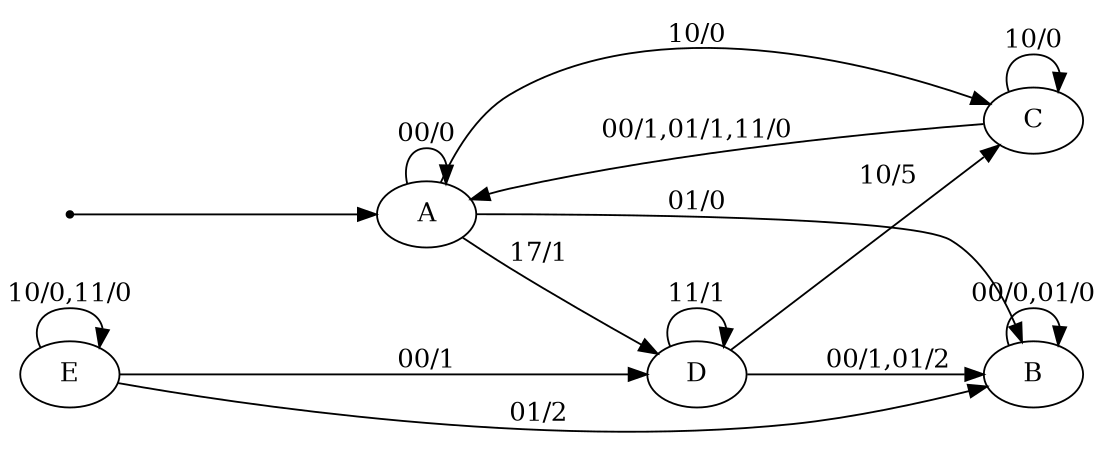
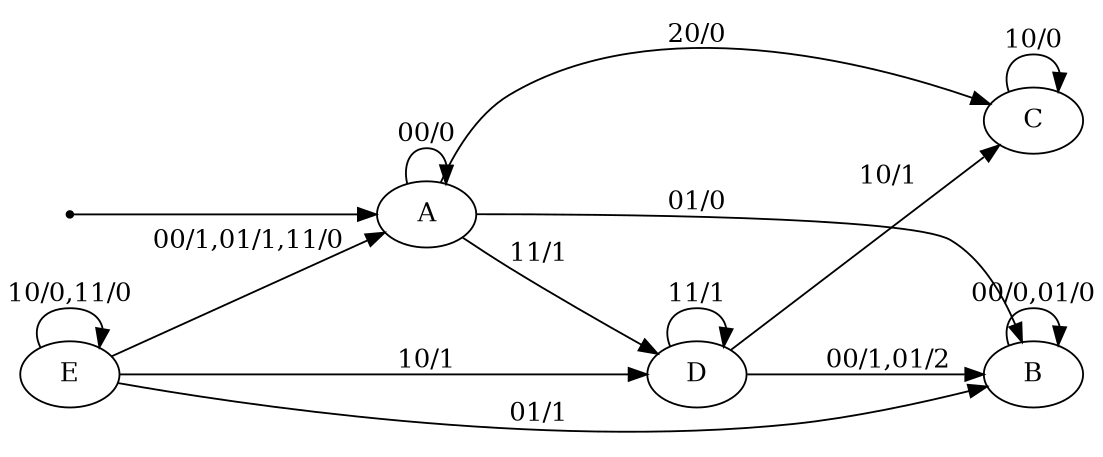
edge "A" -> "C": label "10/0" -> "20/0"
edge "C" -> "A": now "E" -> "A"
edge "D" -> "C": label "10/5" -> "10/1"
edge "A" -> "D": label "17/1" -> "11/1"
edge "E" -> "D": label "00/1" -> "10/1"
edge "E" -> "B": label "01/2" -> "01/1"
